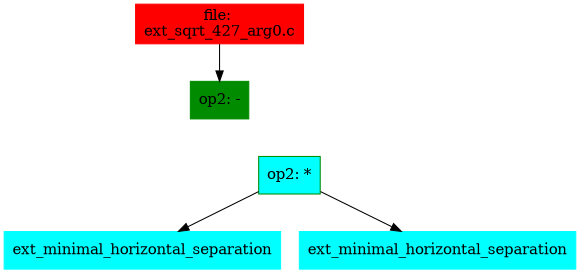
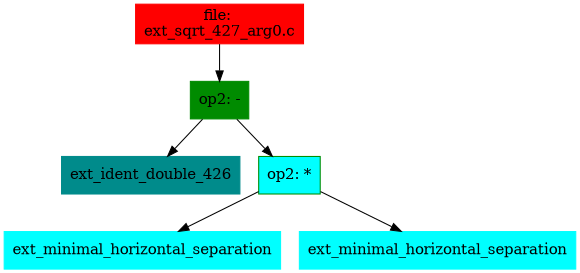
edge "op2: -" -> "op2: *": added
node "ext_ident_double_426": added
